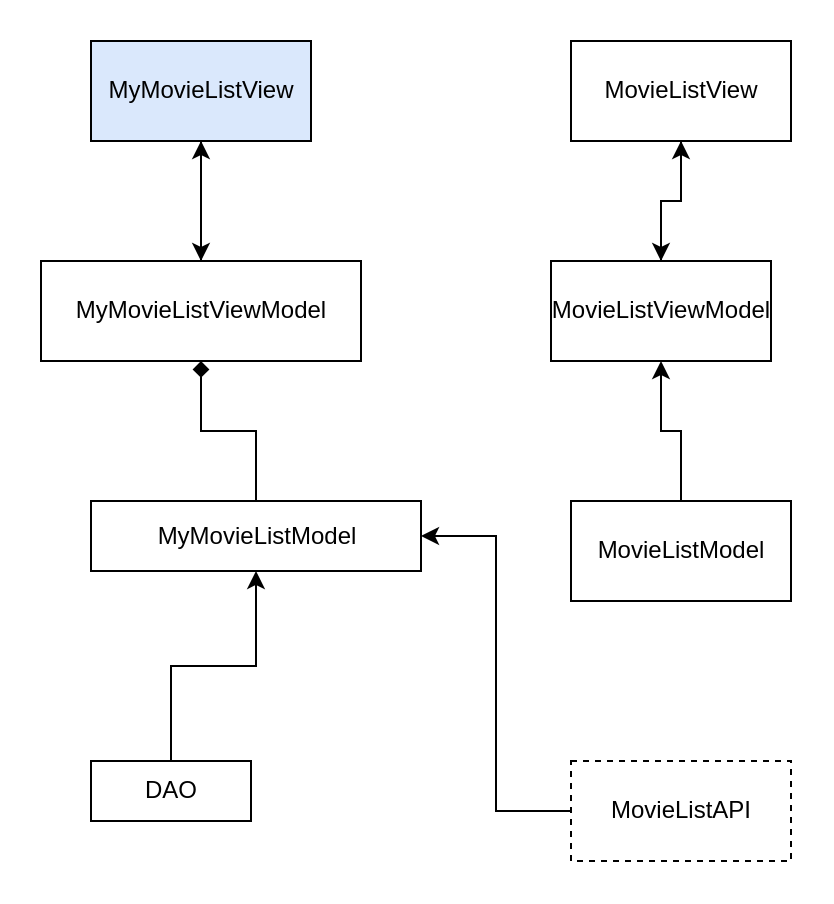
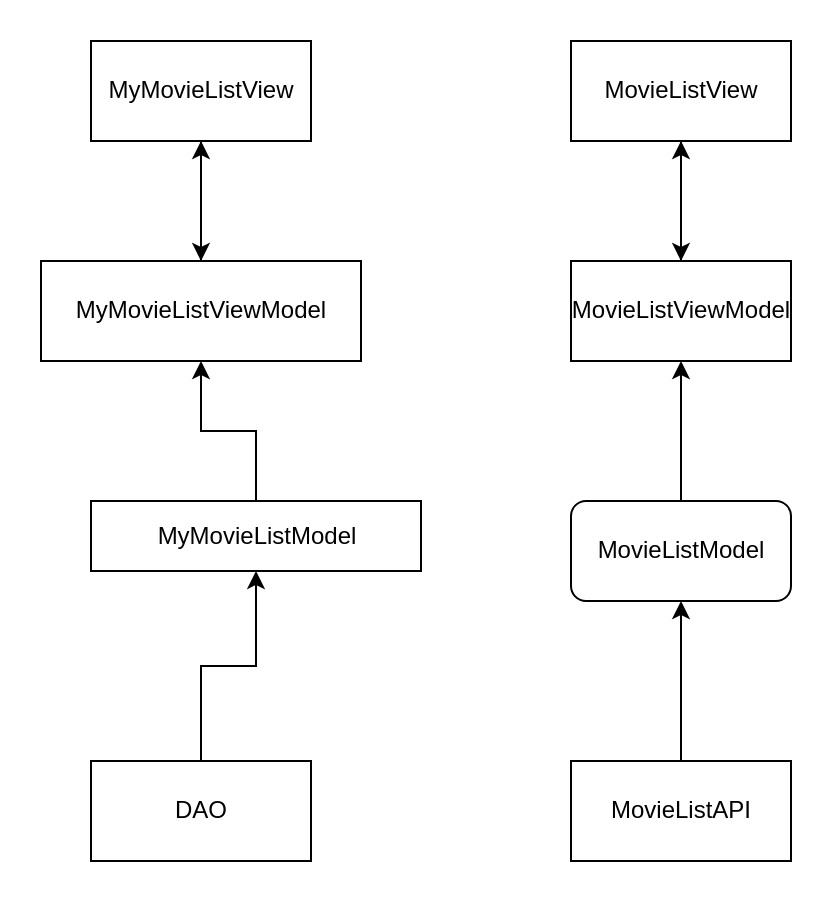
node "MyMovieListView": fillcolor #dae8fc -> #ffffff
node "MovieListViewModel": moved (661, 311) -> (681, 311)
edge "MyMovieListModel" -> "MyMovieListViewModel": arrowhead diamond -> classic
node "MovieListModel": shape rectangle -> rounded rectangle
edge "MovieListAPI" -> "MyMovieListModel": removed
edge "MovieListAPI" -> "MovieListModel": added
node "DAO": size 160x60 -> 220x100
node "MovieListAPI": style dashed -> solid
